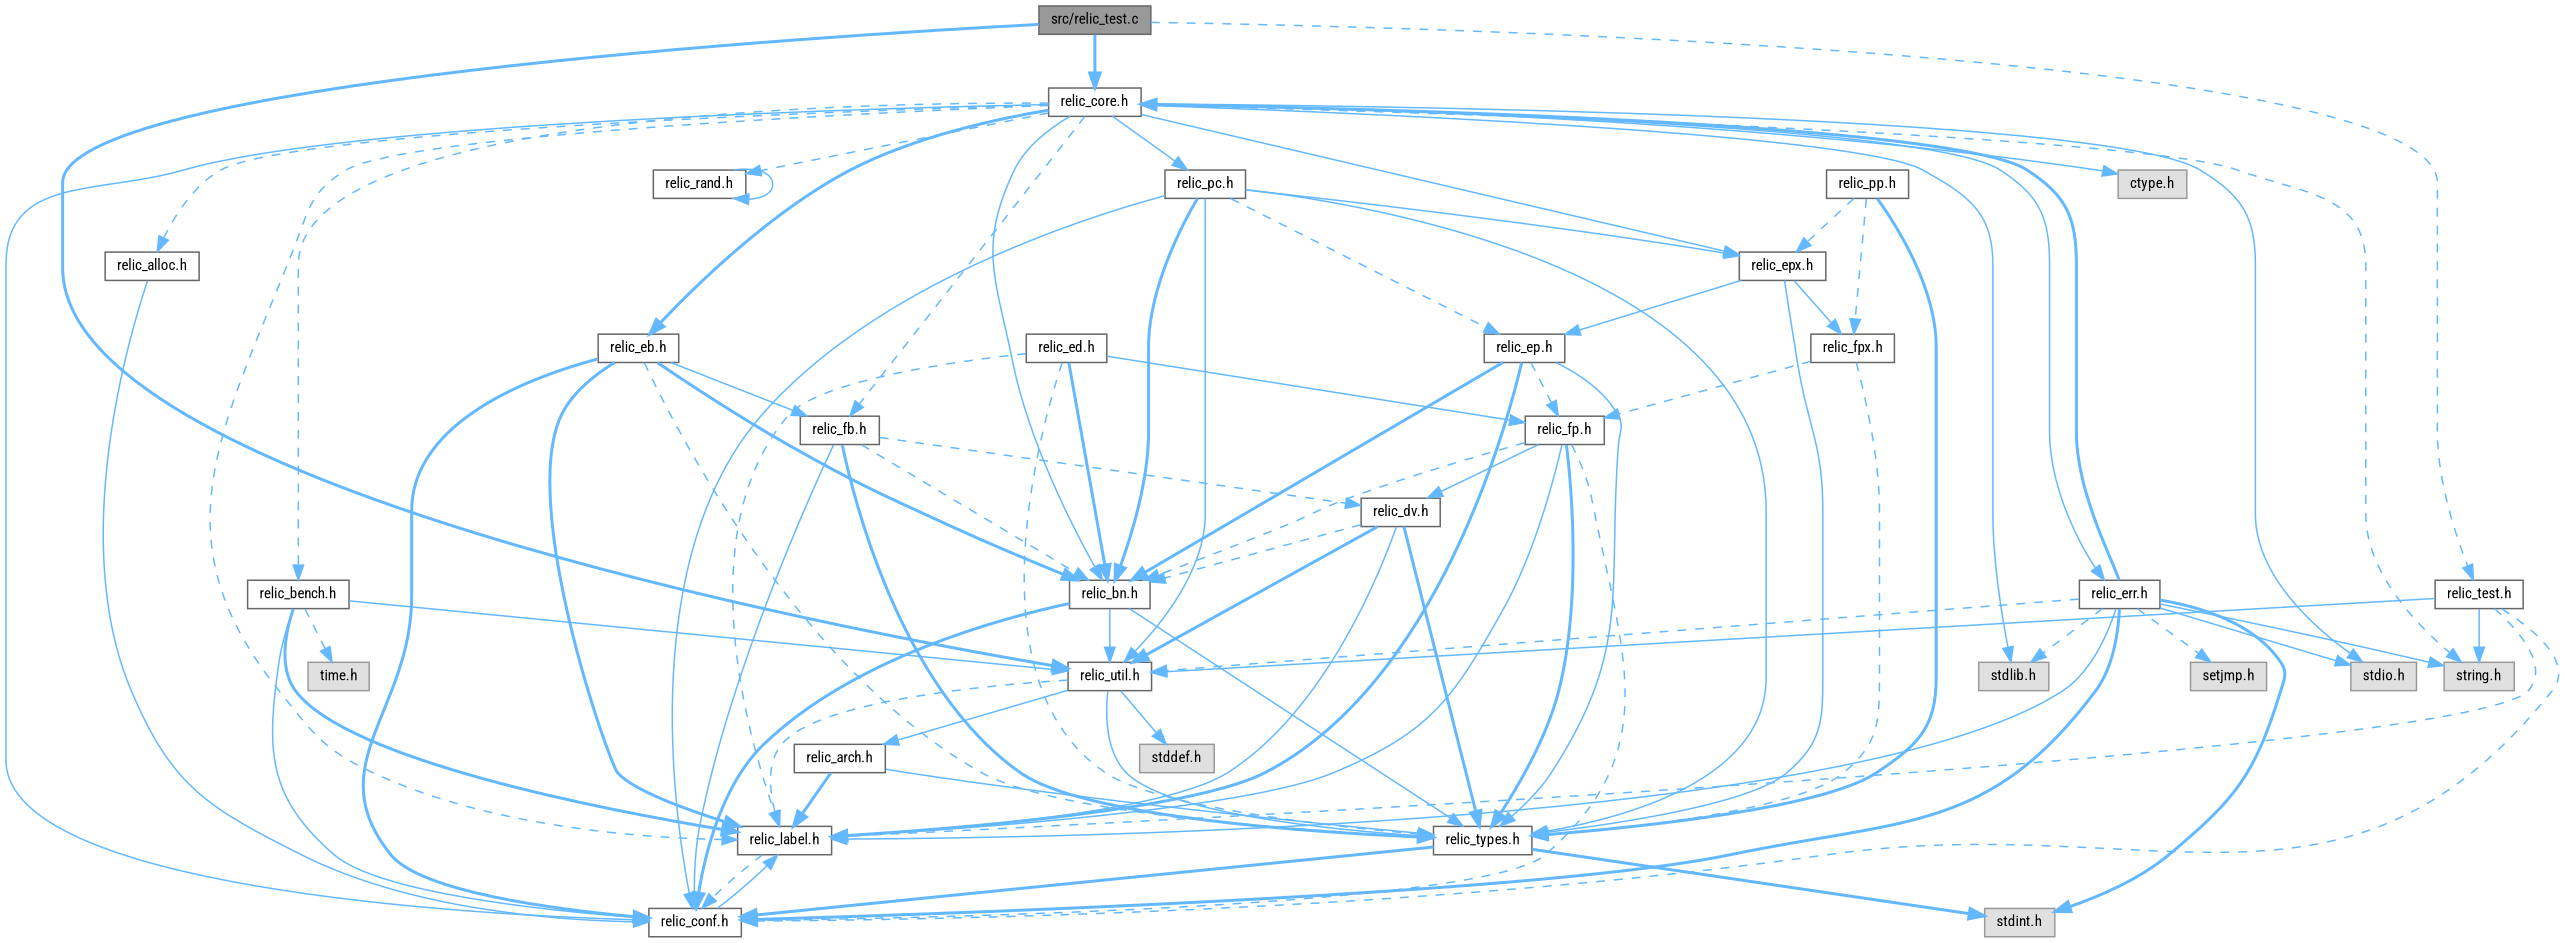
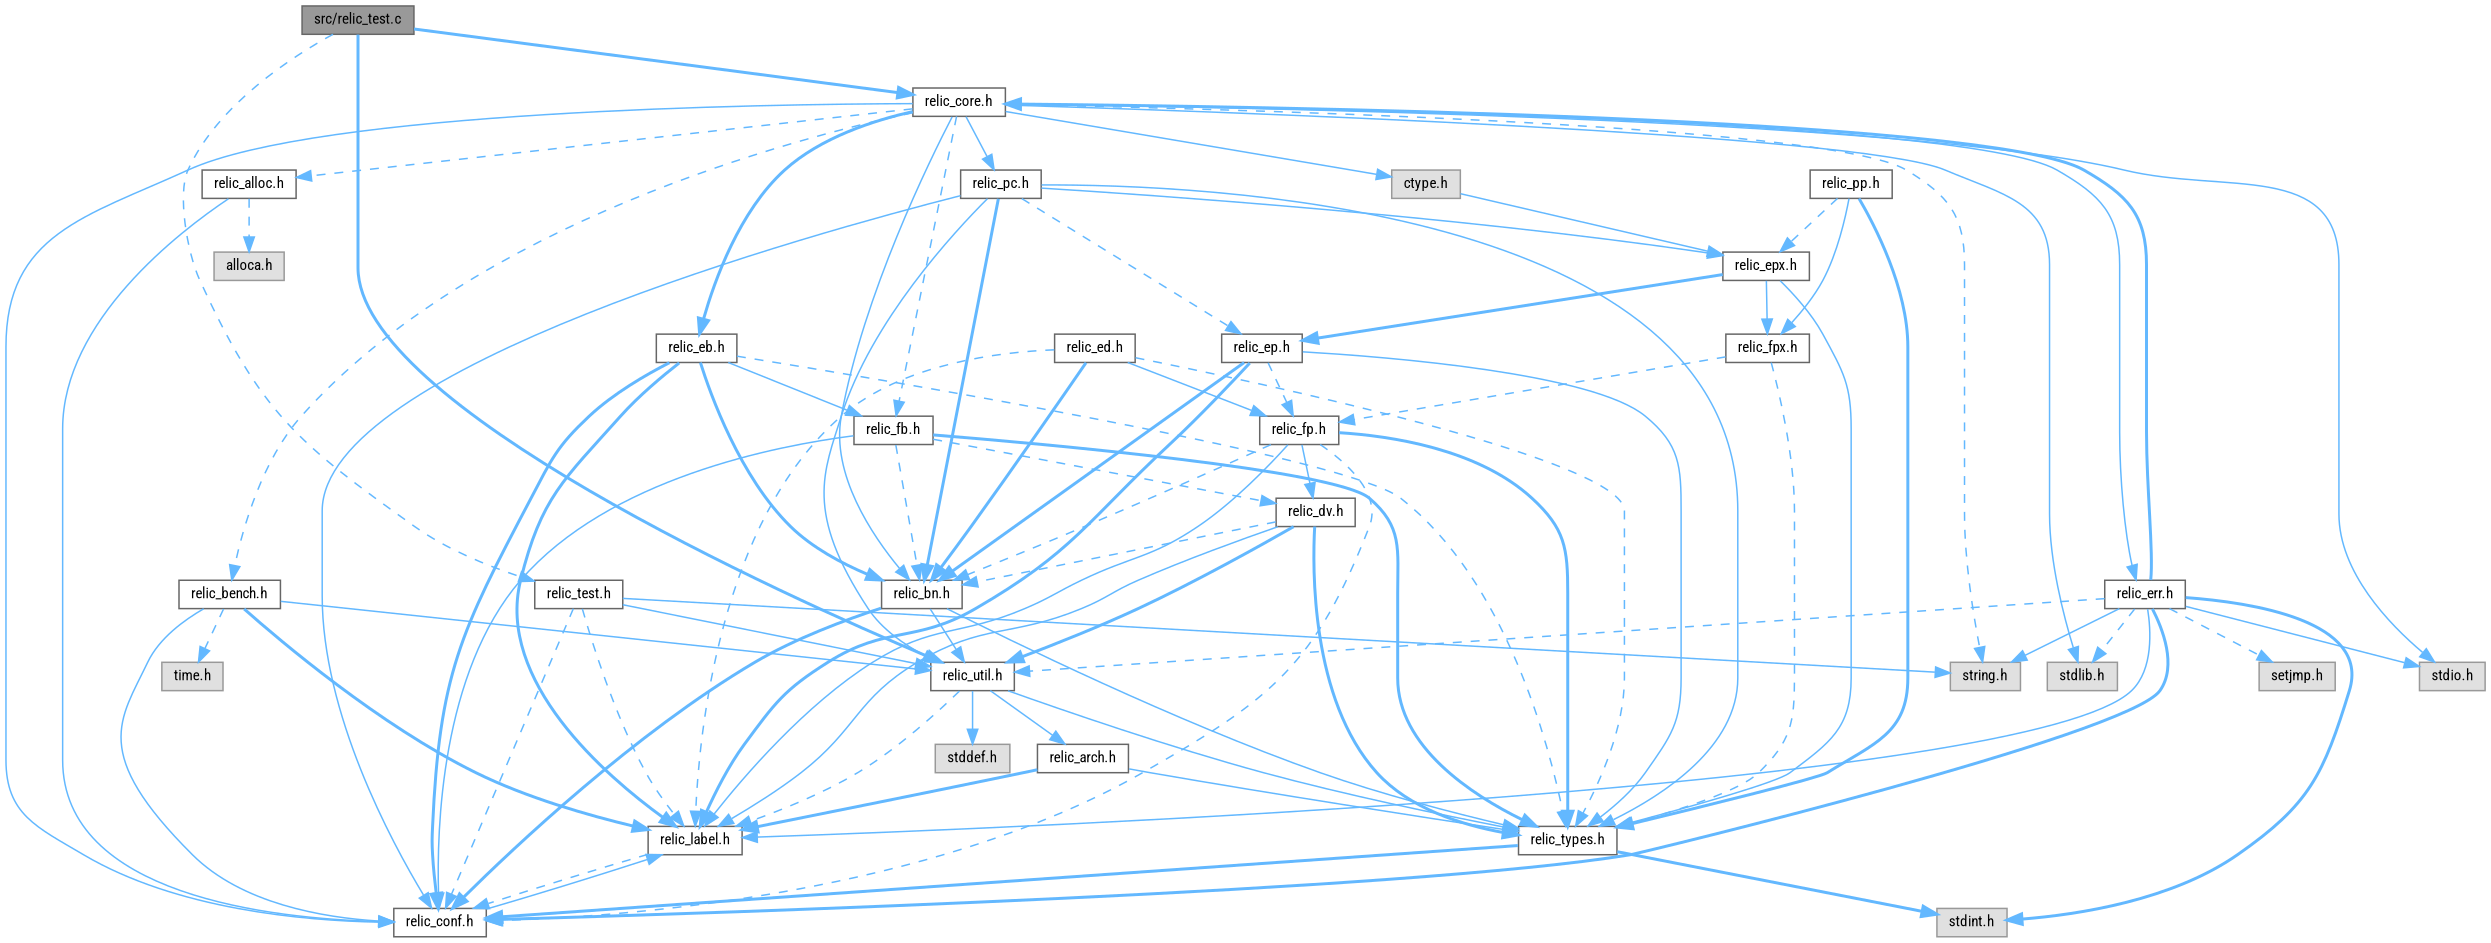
edge "relic_core.h" -> "relic_epx.h": now "ctype.h" -> "relic_epx.h"
node "relic_rand.h": removed
edge "relic_pp.h" -> "relic_fpx.h": style dashed -> solid
node "alloca.h": added
edge "relic_epx.h" -> "relic_ep.h": style solid -> bold
edge "relic_core.h" -> "relic_label.h": removed
